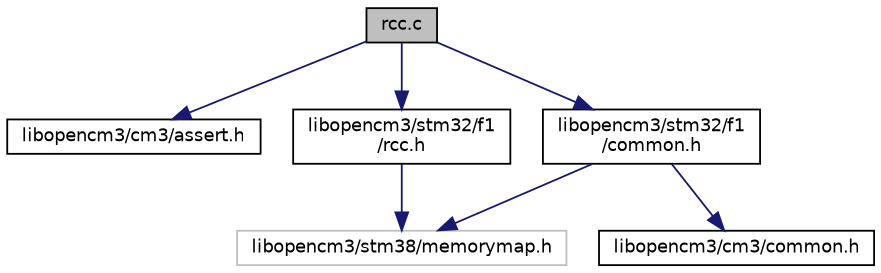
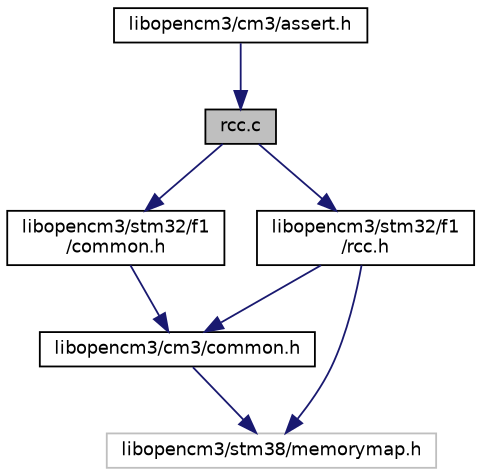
edge "rcc.c" -> "libopencm3/cm3/assert.h": reversed
edge "libopencm3/stm32/f1 /common.h" -> "libopencm3/stm38/memorymap.h": now "libopencm3/cm3/common.h" -> "libopencm3/stm38/memorymap.h"
edge "libopencm3/stm32/f1 /rcc.h" -> "libopencm3/cm3/common.h": added
